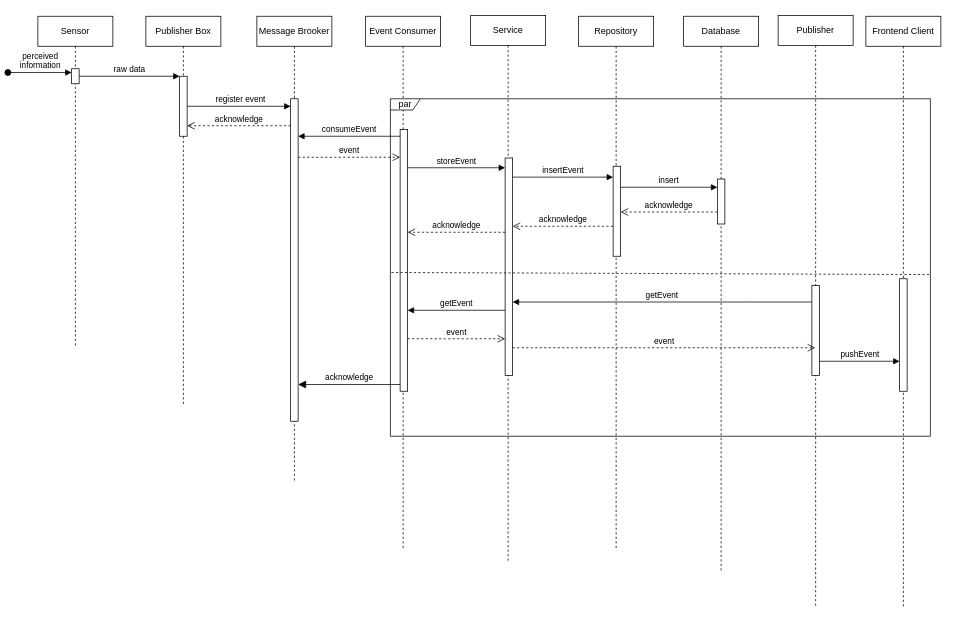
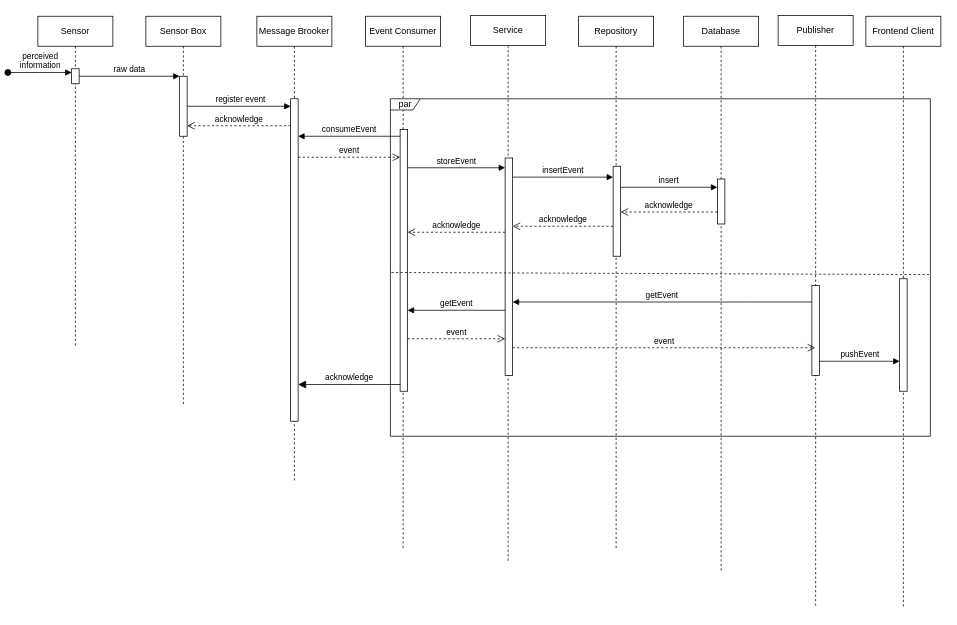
node "Publisher Box": label "Publisher Box" -> "Sensor Box"
